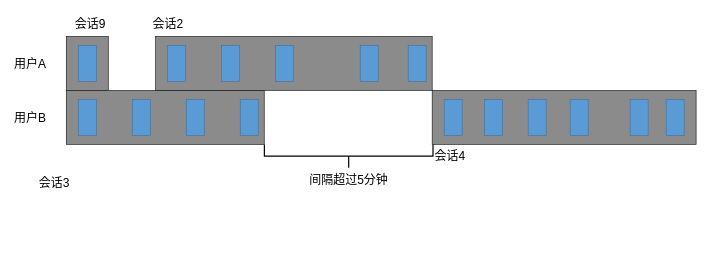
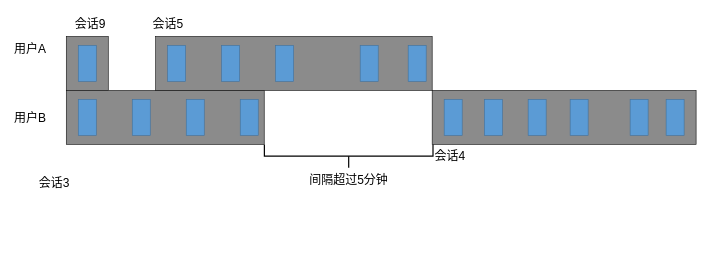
node "会话2": label "会话2" -> "会话5"
node "用户A": moved (30, 63) -> (30, 48)
